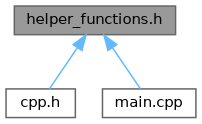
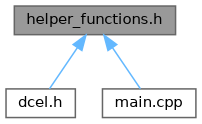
node "cpp.h": label "cpp.h" -> "dcel.h"
